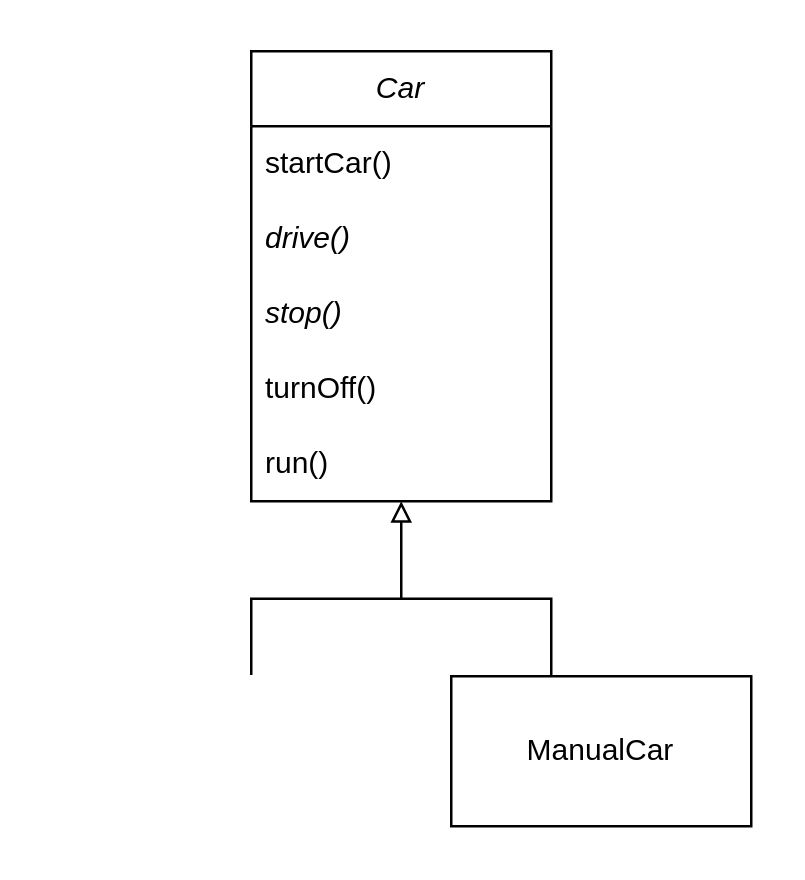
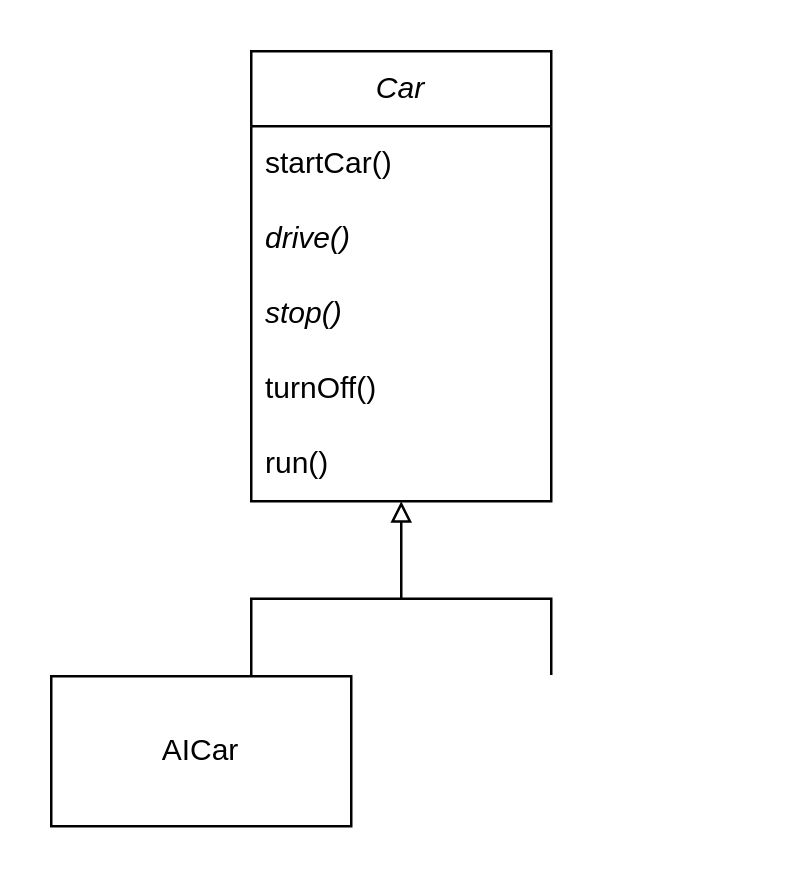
node "AICar": added
node "ManualCar": removed
